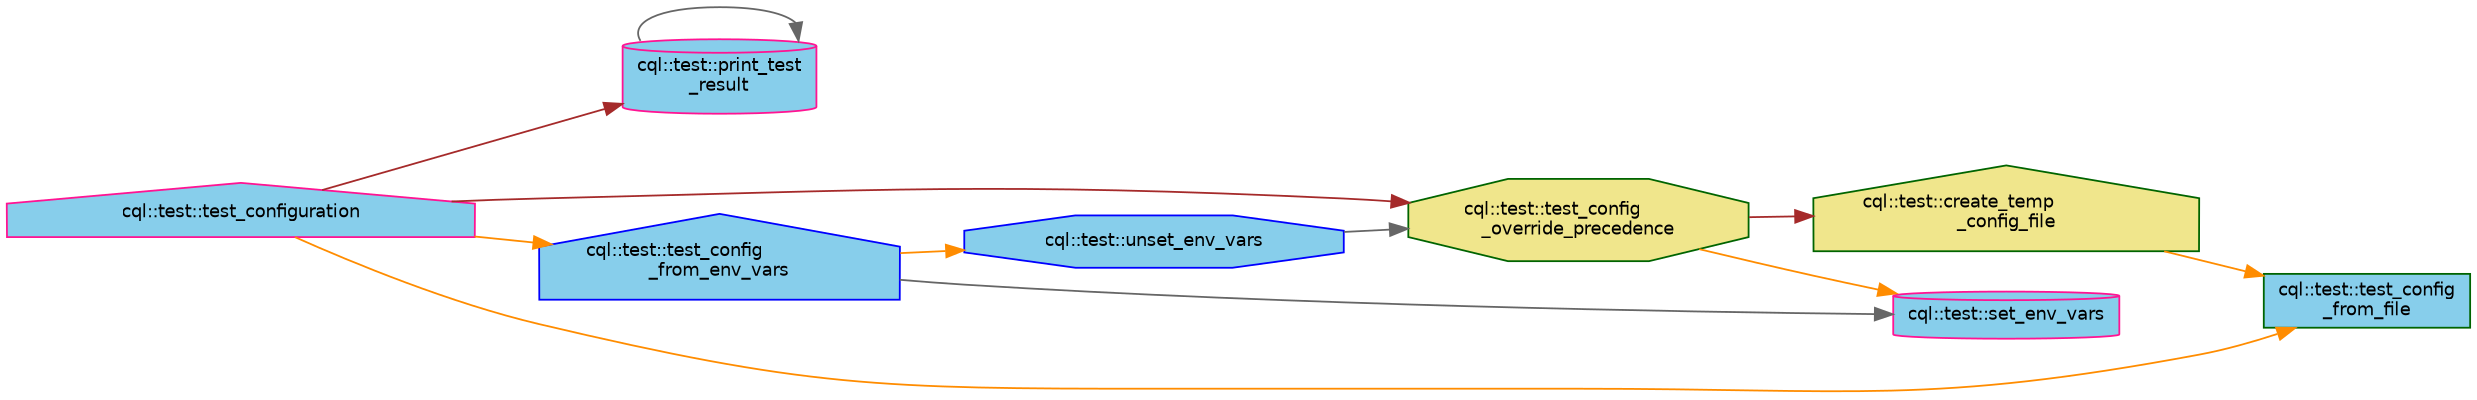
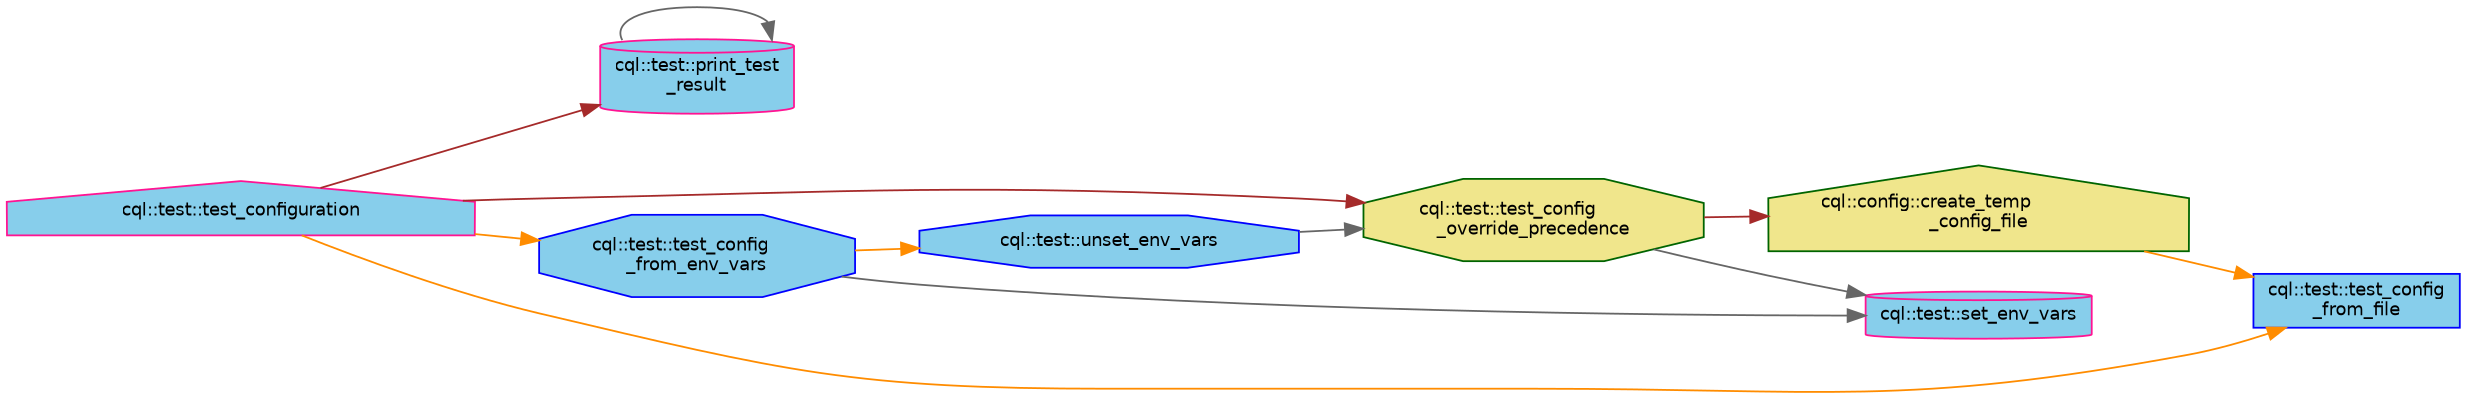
node "cql::test::create_temp _config_file": label "cql::test::create_temp _config_file" -> "cql::config::create_temp _config_file"
node "cql::test::test_config _from_env_vars": shape house -> octagon
edge "cql::test::test_config _override_precedence" -> "cql::test::set_env_vars": color darkorange -> gray40
node "cql::test::test_config _from_file": color darkgreen -> blue
